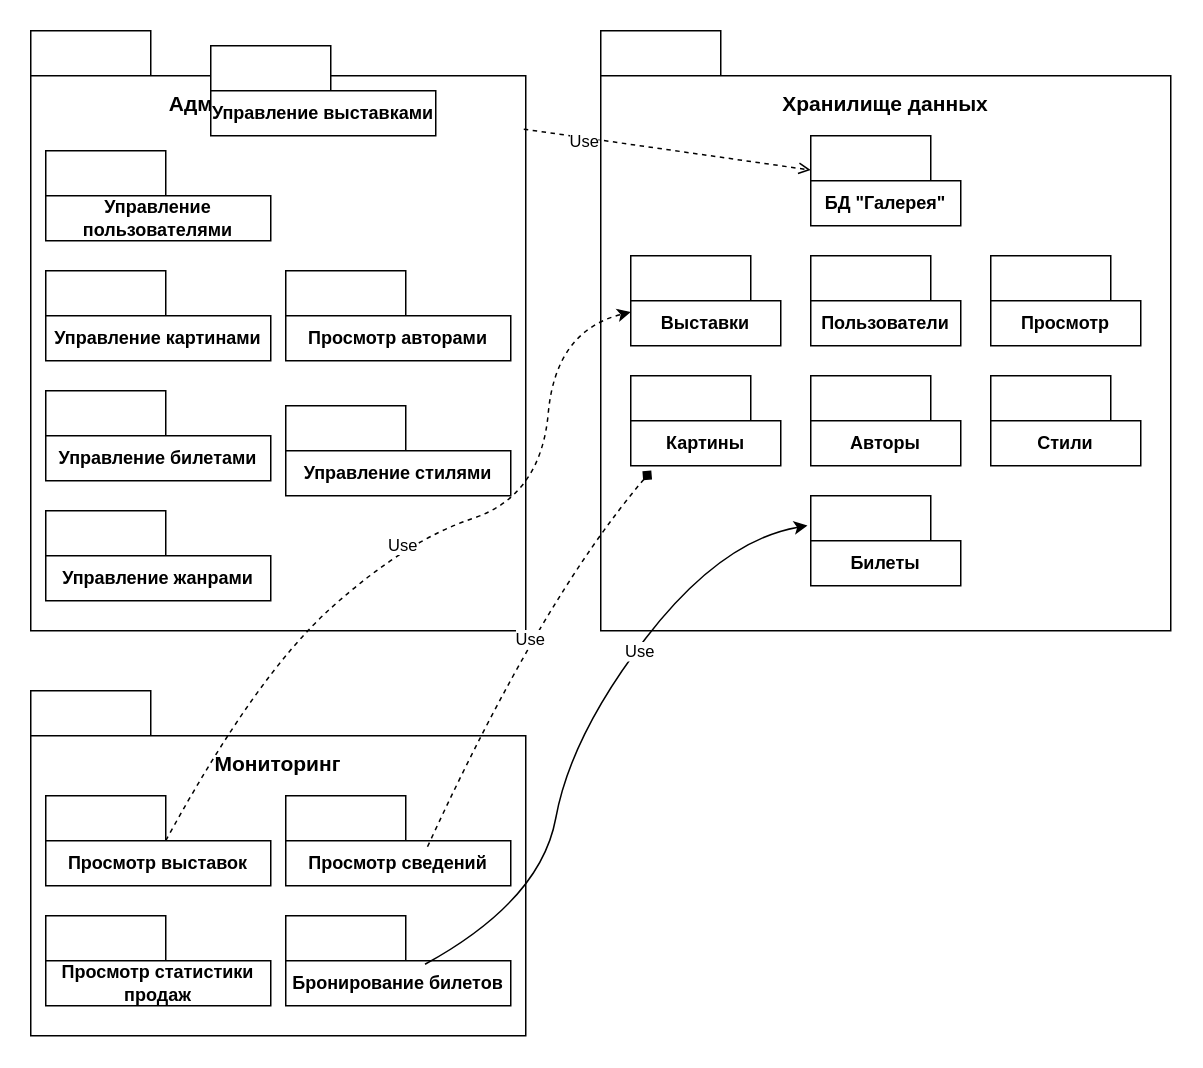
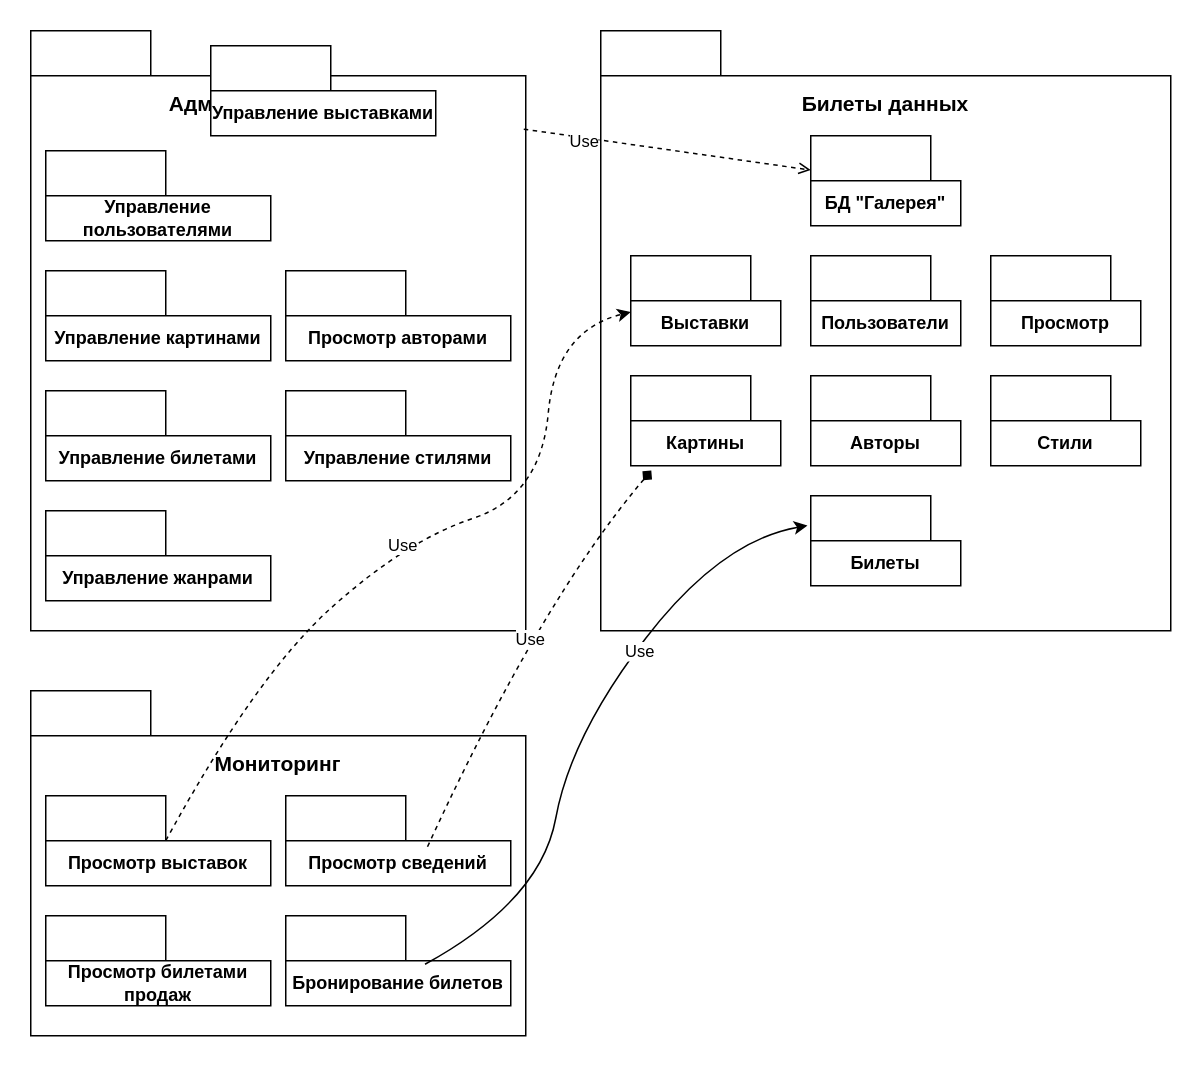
node "Хранилище данных": label "Хранилище данных" -> "Билеты данных"
node "Управление стилями": moved (398, 451) -> (398, 436)
node "Просмотр статистики продаж": label "Просмотр статистики продаж" -> "Просмотр билетами продаж"
